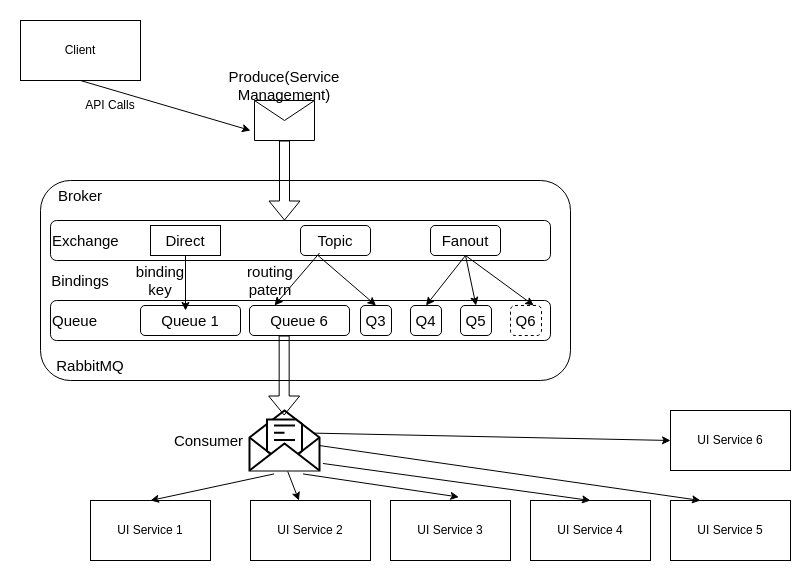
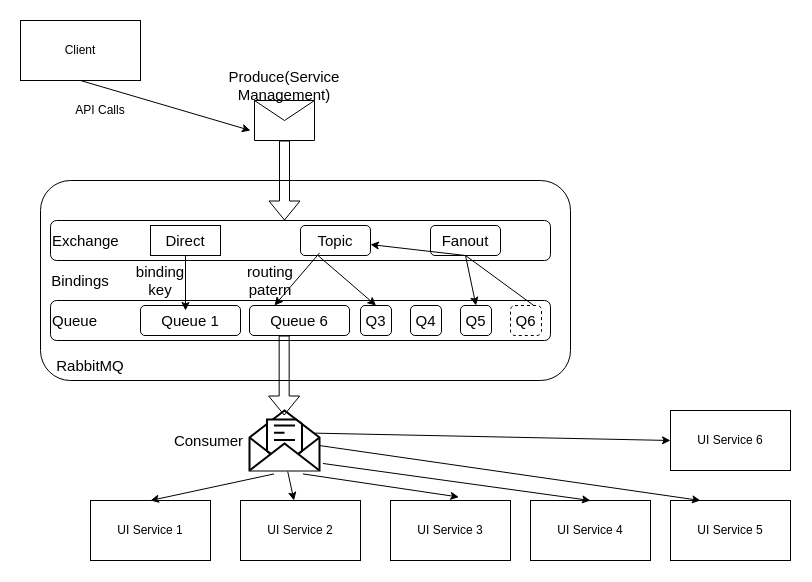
node "API Calls": moved (111, 106) -> (101, 111)
node "Broker": removed
edge "Fanout" -> "Q4": now "Fanout" -> "Topic"
edge "Fanout" -> "Q6": arrowhead classic -> none
node "UI Service 2": moved (311, 531) -> (301, 531)
